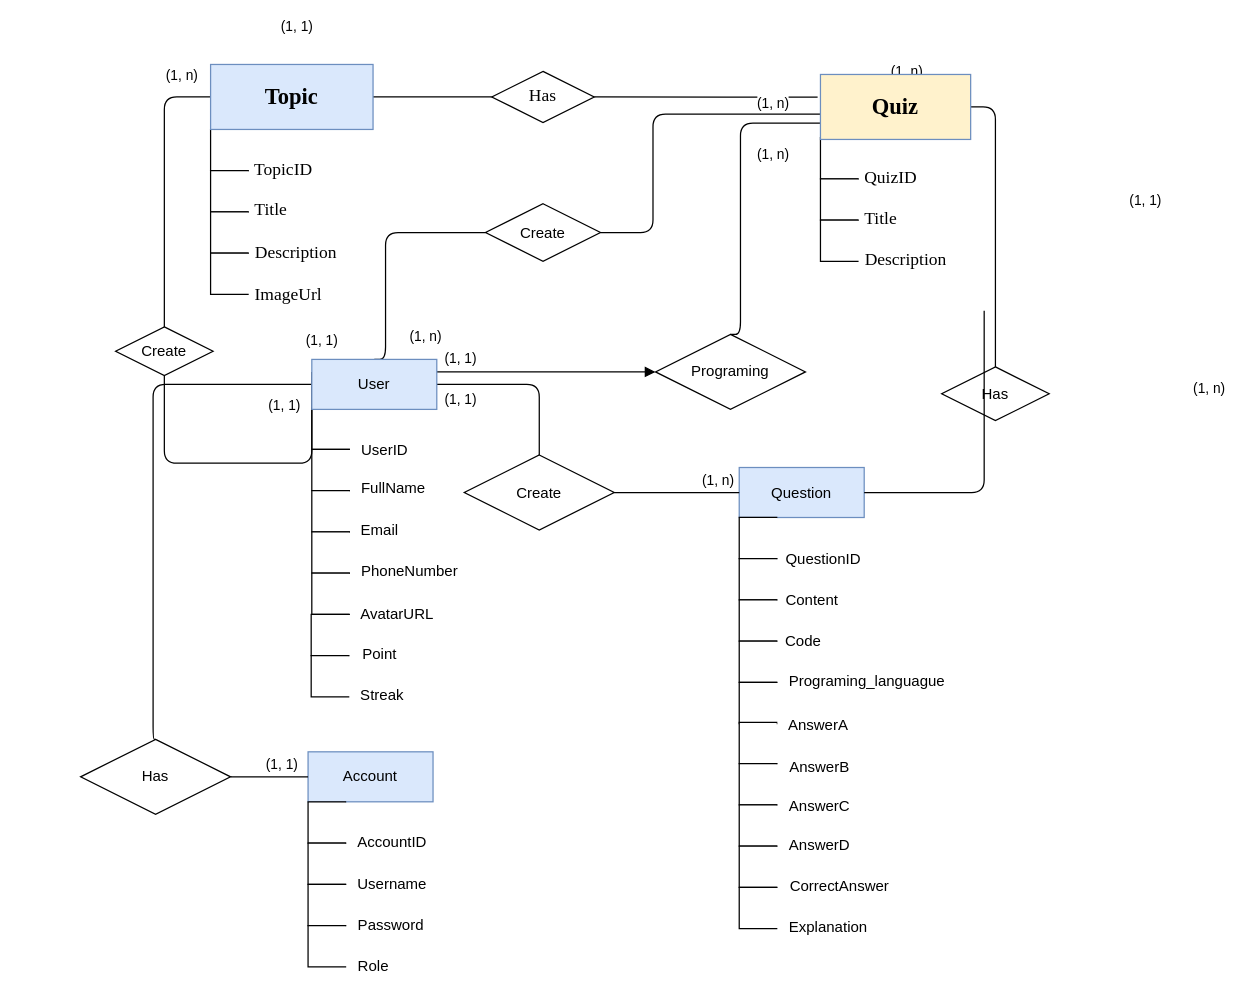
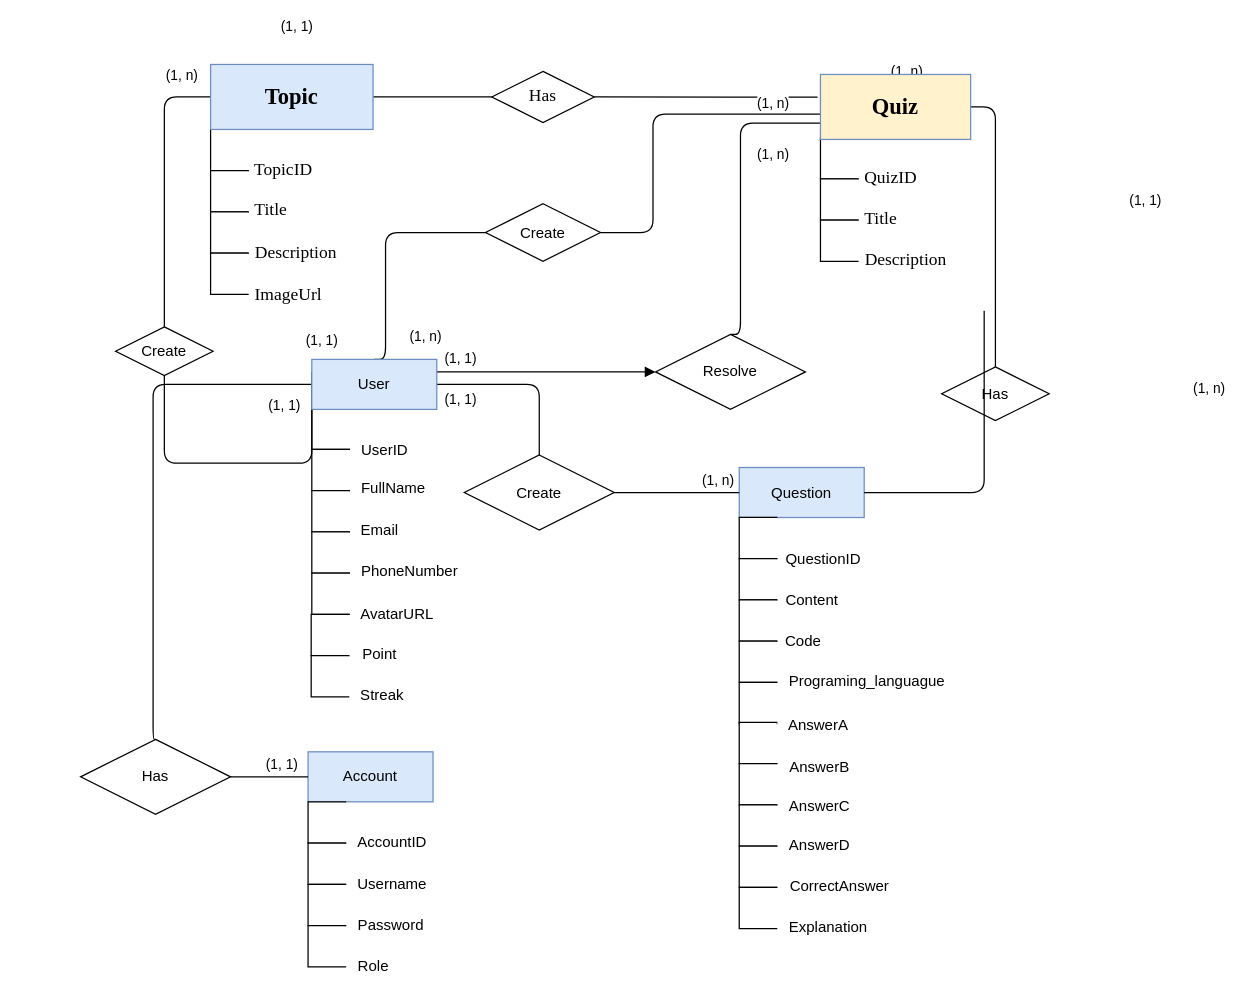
node "Programing": label "Programing" -> "Resolve"
